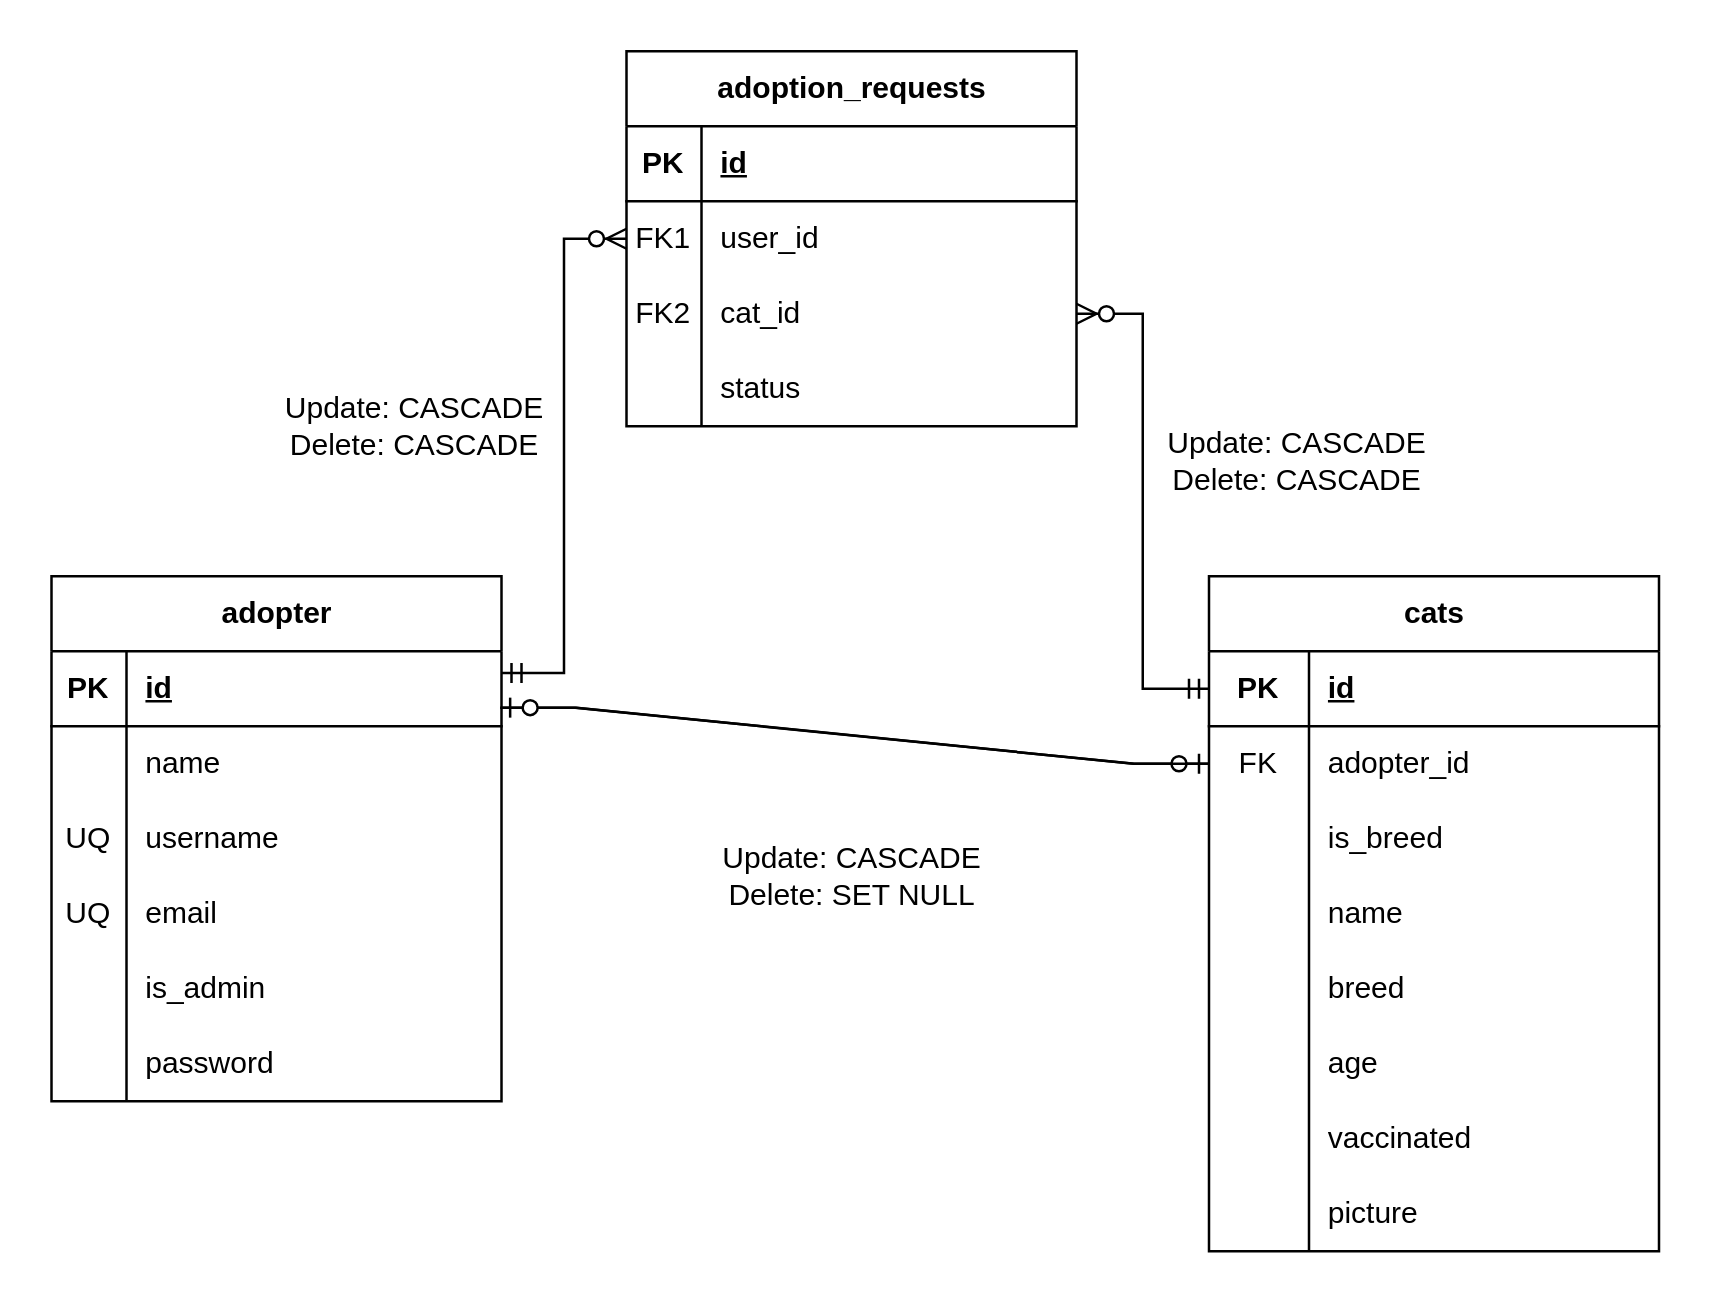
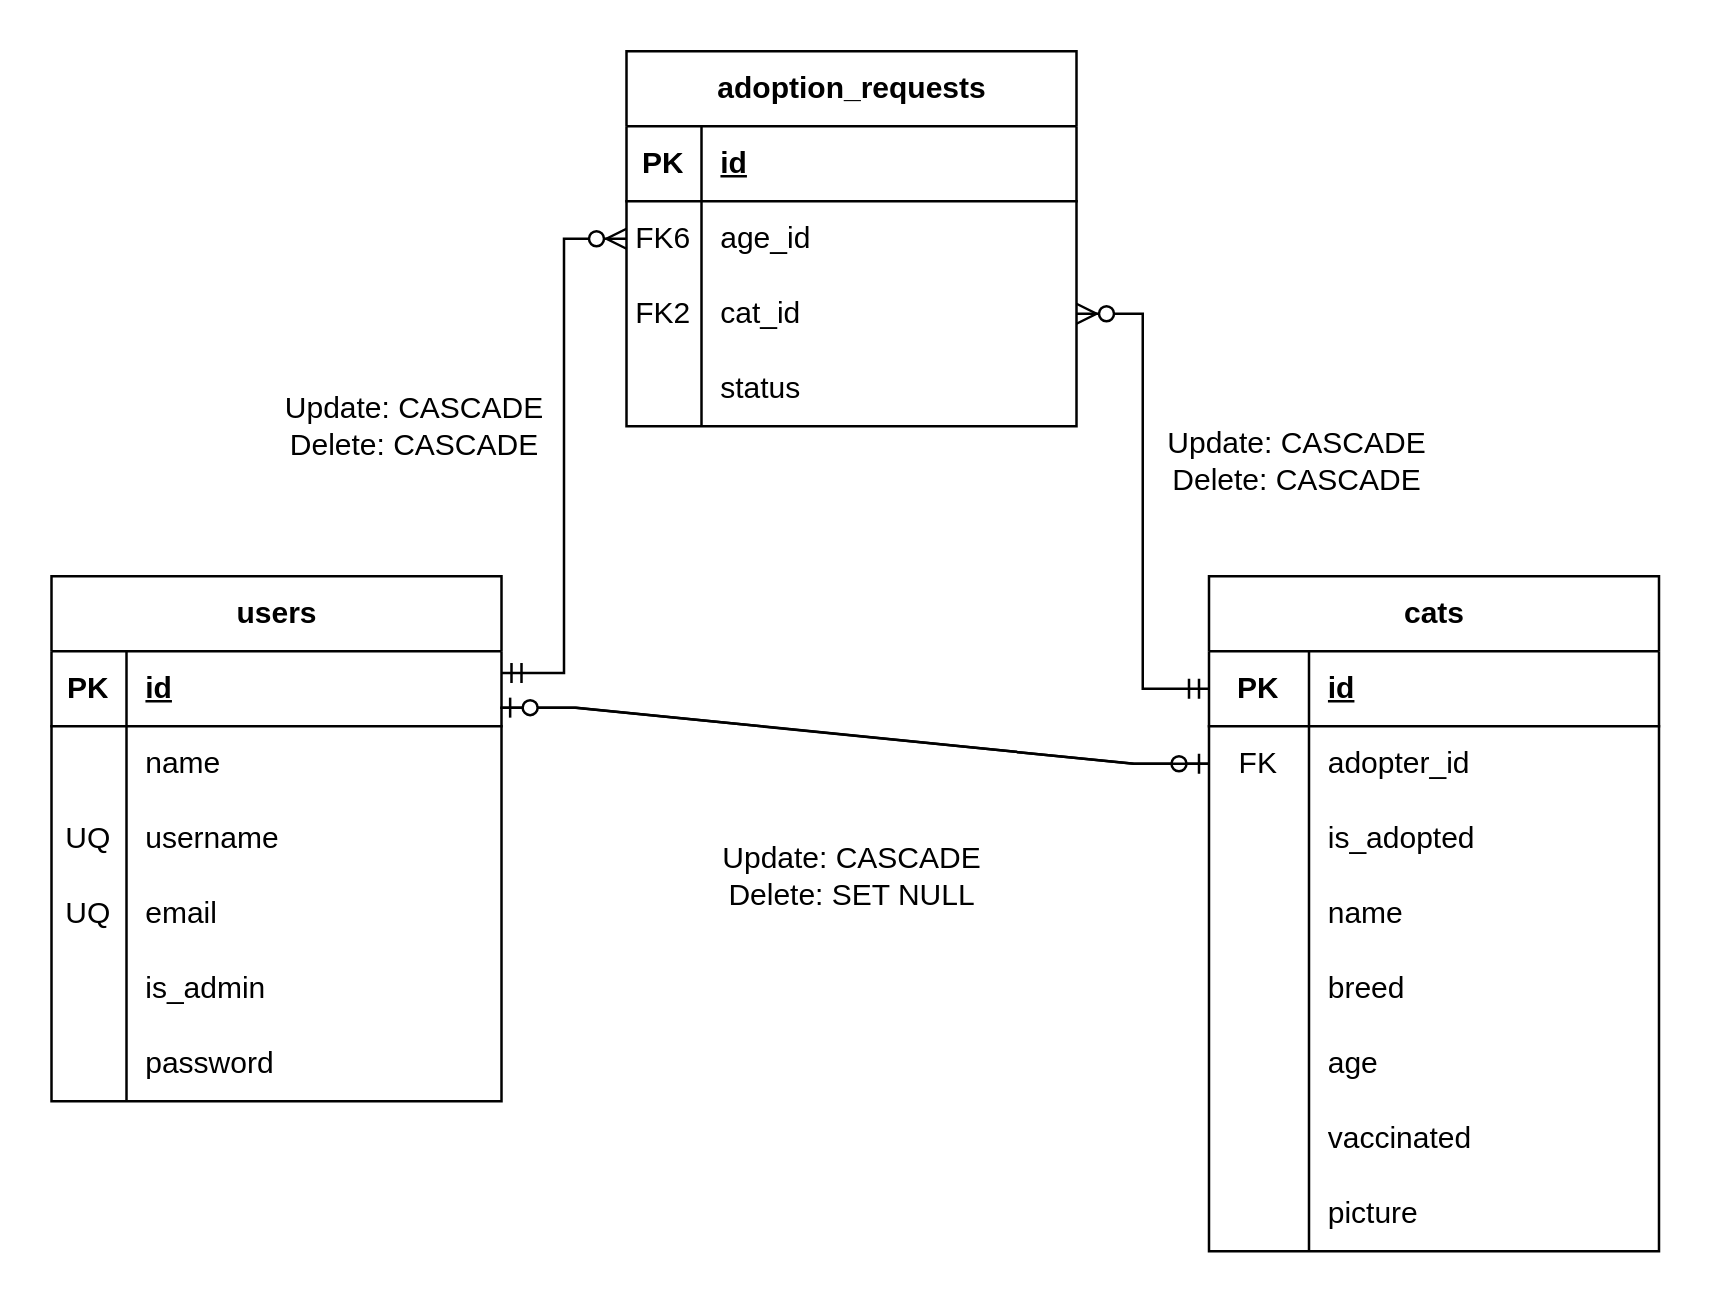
node "FK1": label "FK1" -> "FK6"
node "user_id": label "user_id" -> "age_id"
node "adopter": label "adopter" -> "users"
node "is_breed": label "is_breed" -> "is_adopted"
